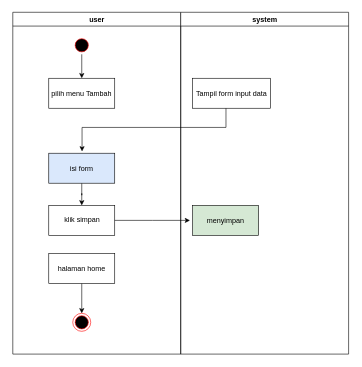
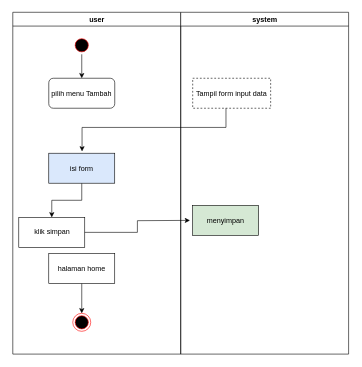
node "pilih menu Tambah": shape rectangle -> rounded rectangle
node "Tampil form input data": style solid -> dashed
node "klik simpan": moved (82, 221) -> (52, 233)
